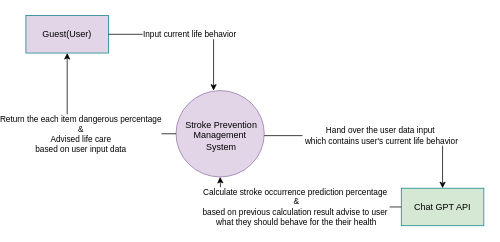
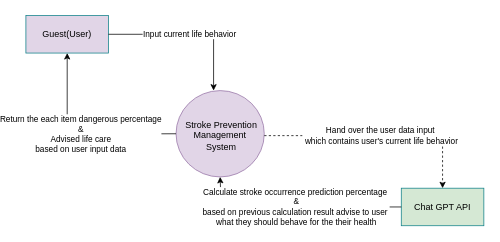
edge "Stroke Prevention Management System" -> "Chat GPT API": style solid -> dashed
